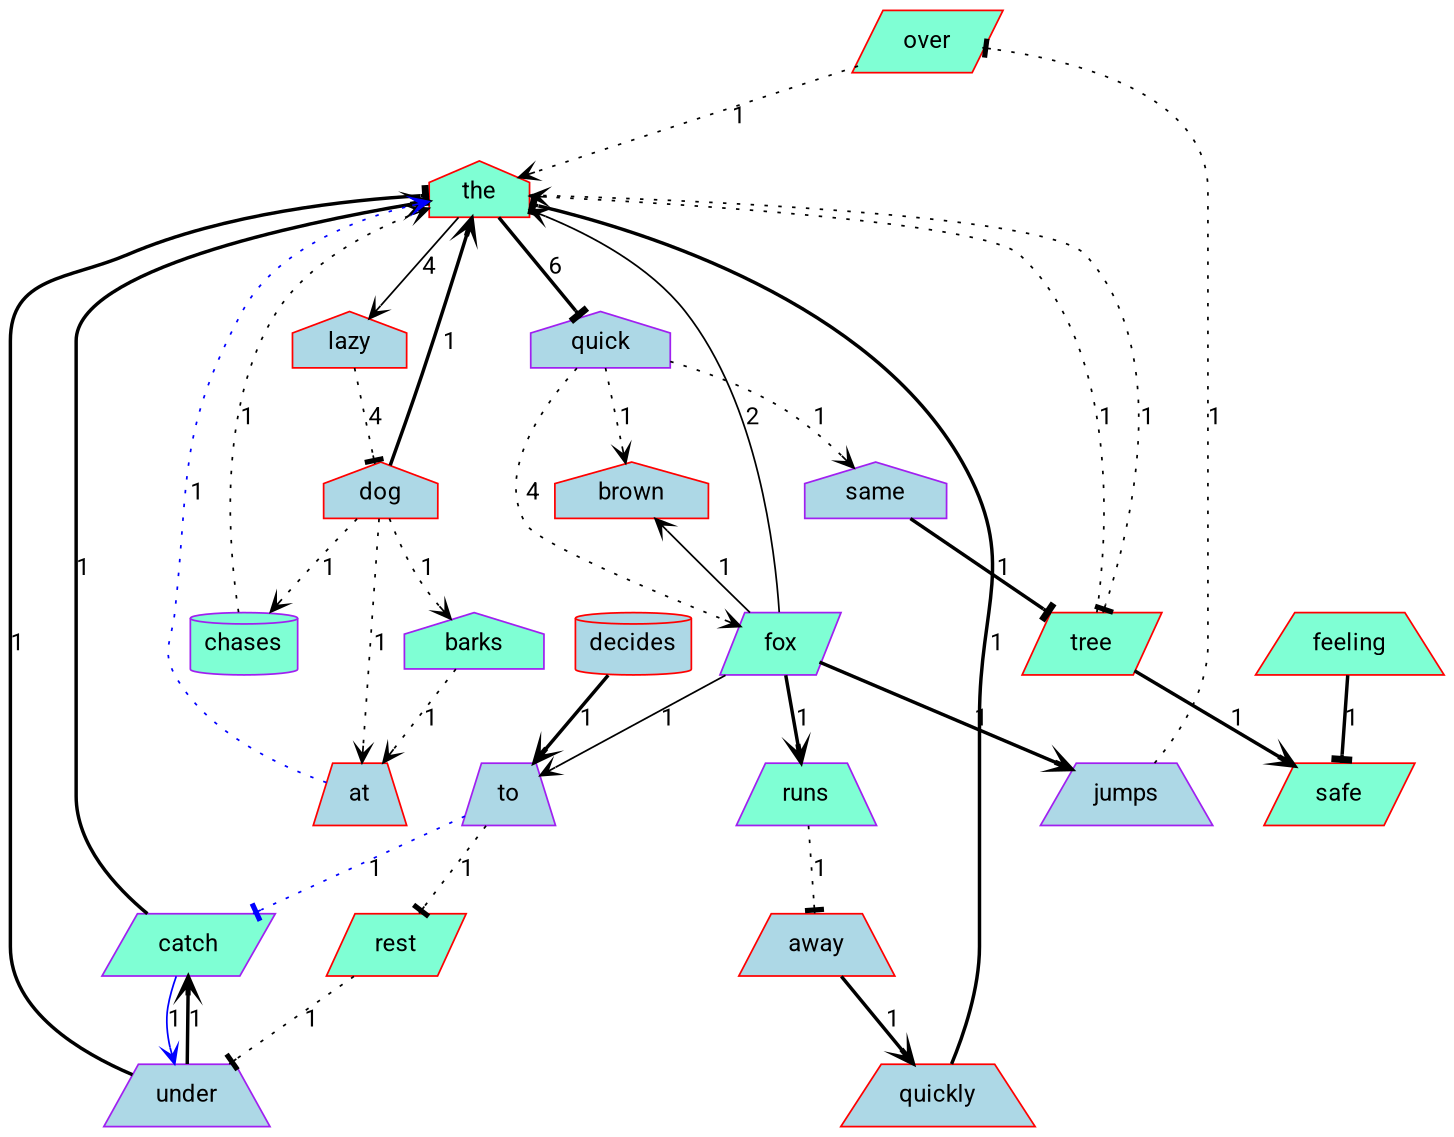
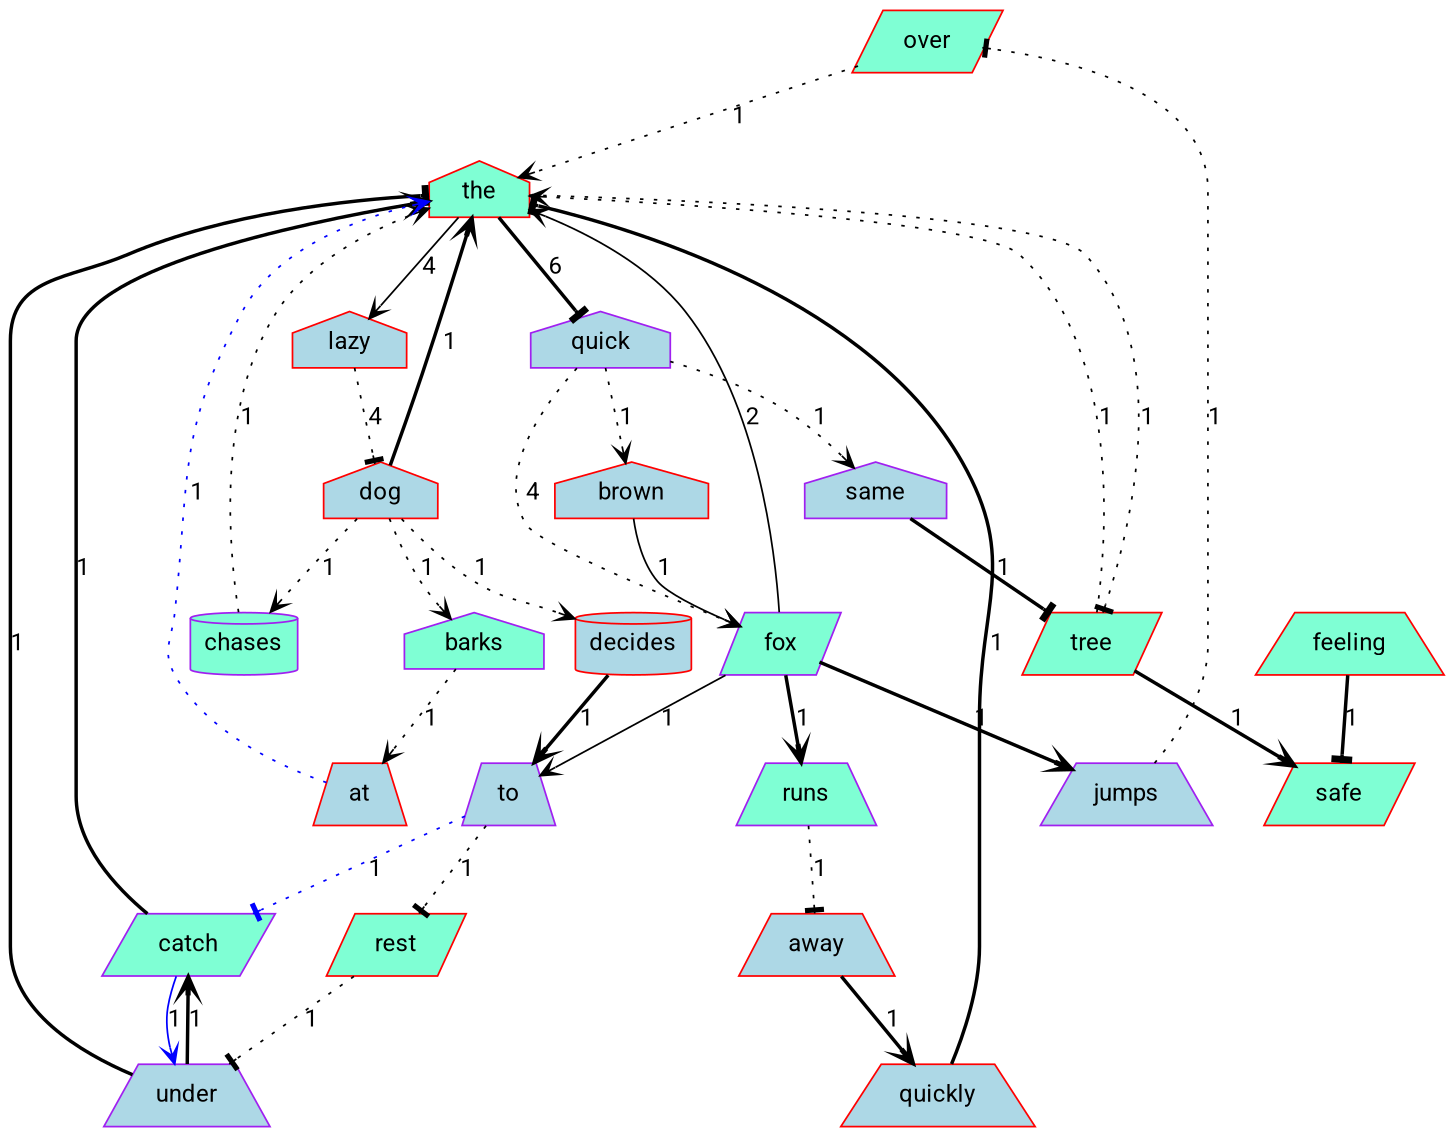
edge "fox" -> "brown": reversed
edge "dog" -> "at": now "dog" -> "decides"
